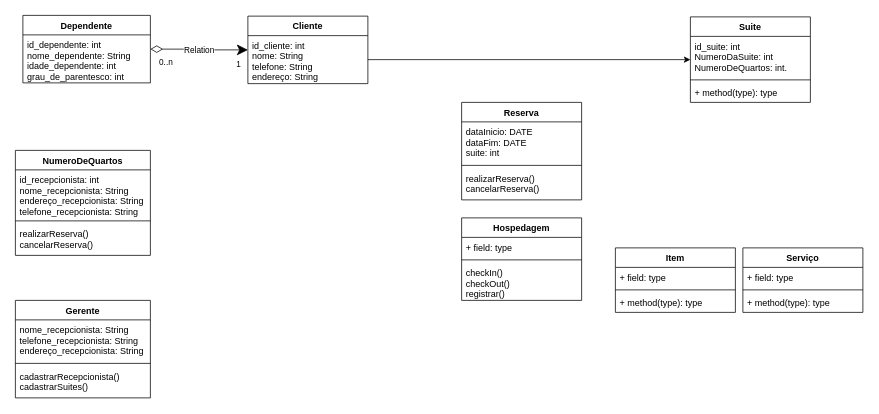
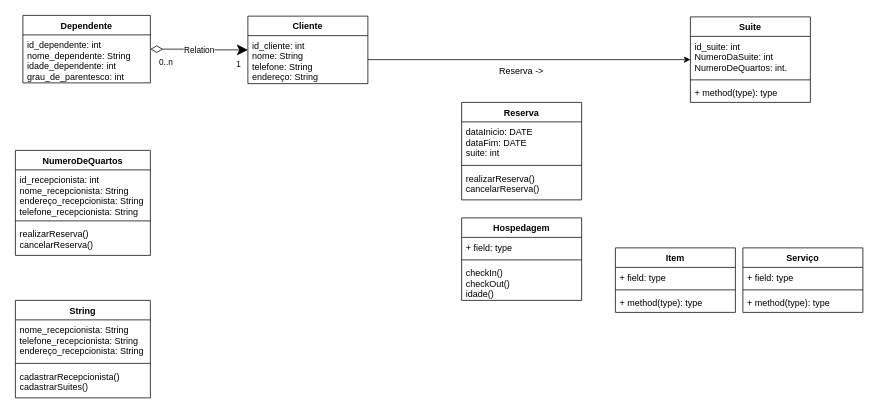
node "Reserva ->": added
node "checkIn() checkOut() registrar()": label "checkIn() checkOut() registrar()" -> "checkIn() checkOut() idade()"
node "Gerente": label "Gerente" -> "String"
